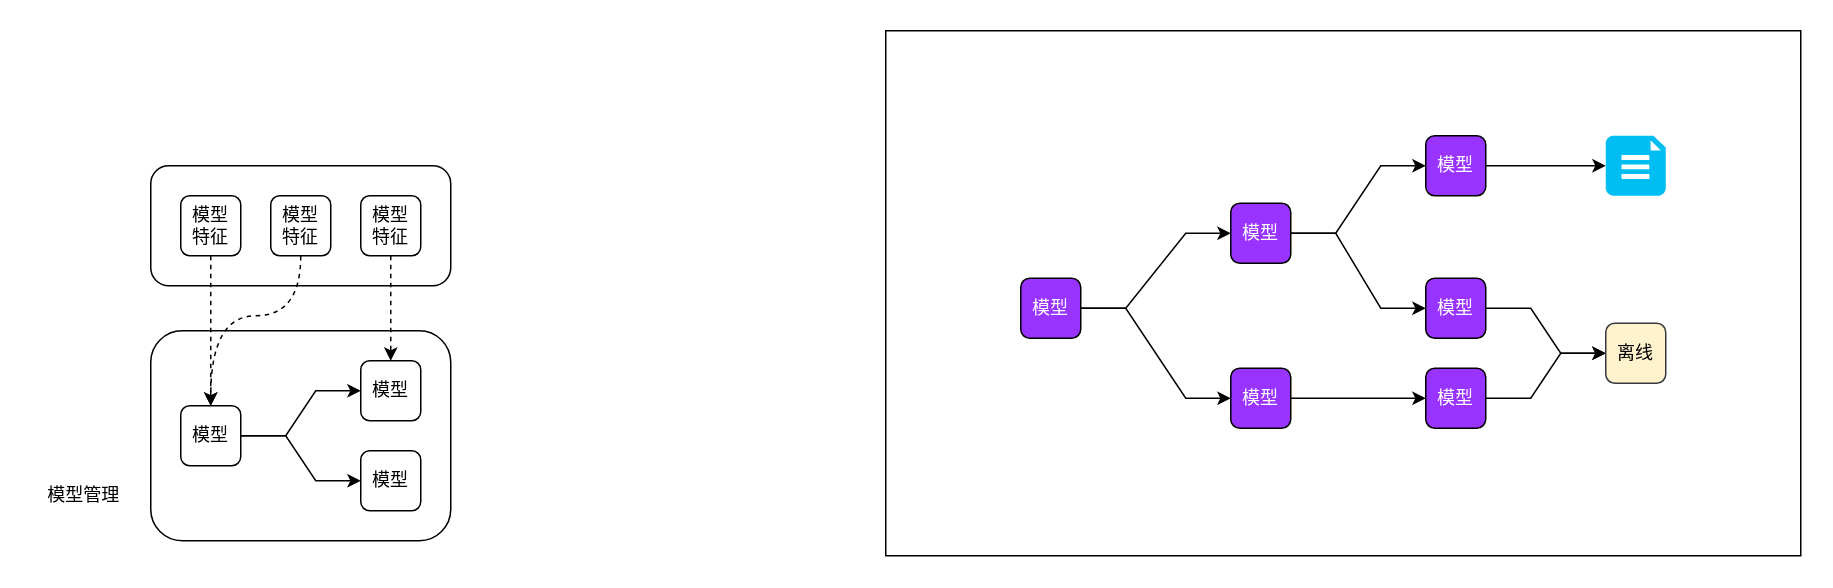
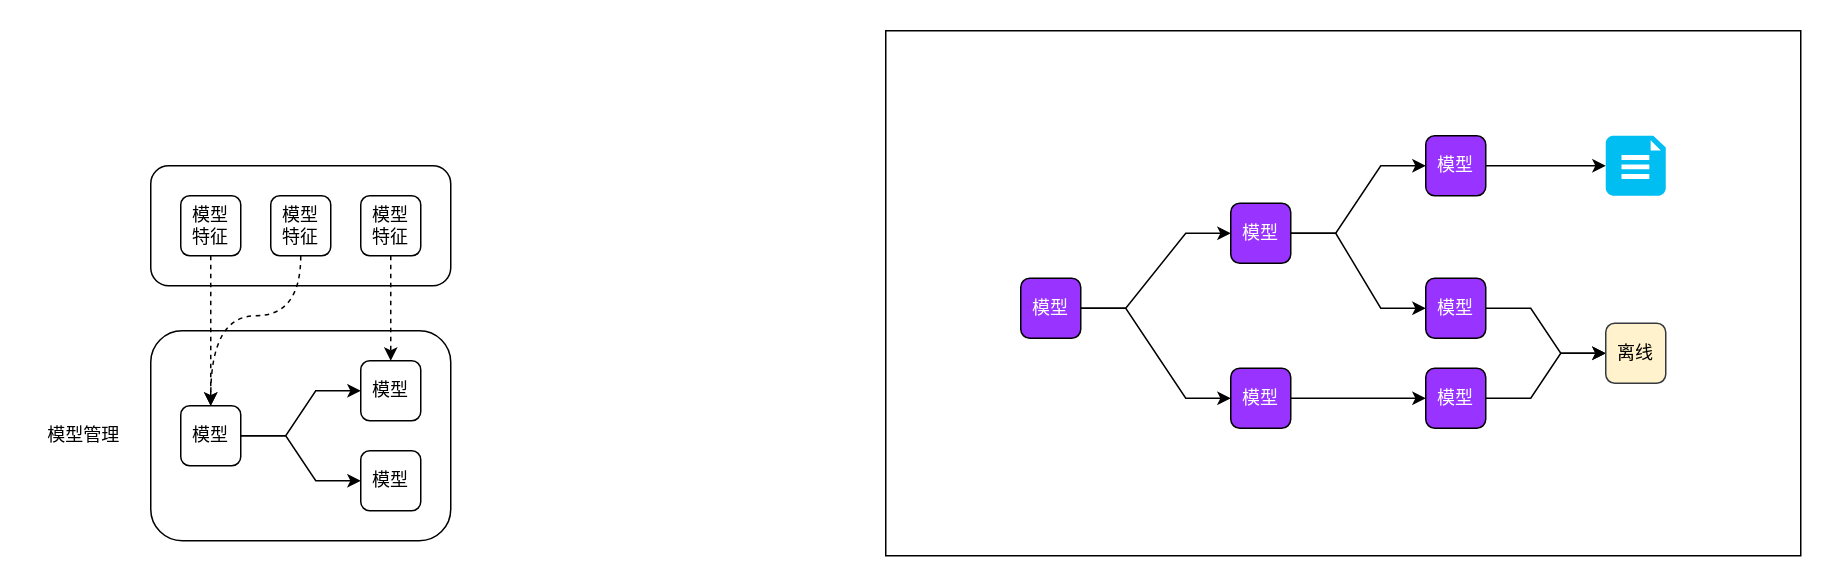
node "模型管理": moved (83, 496) -> (83, 436)
